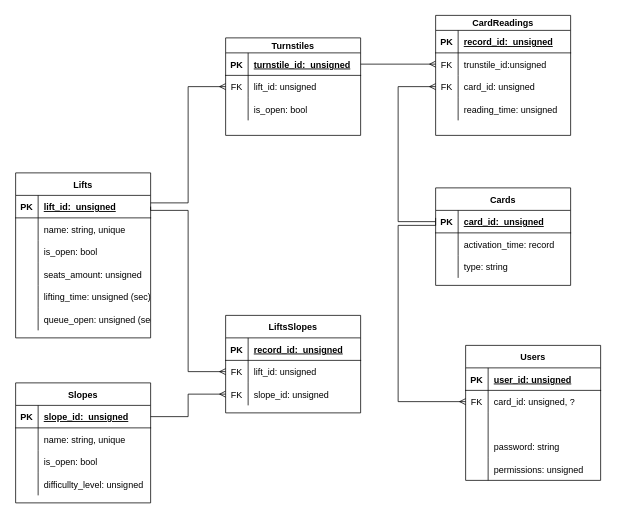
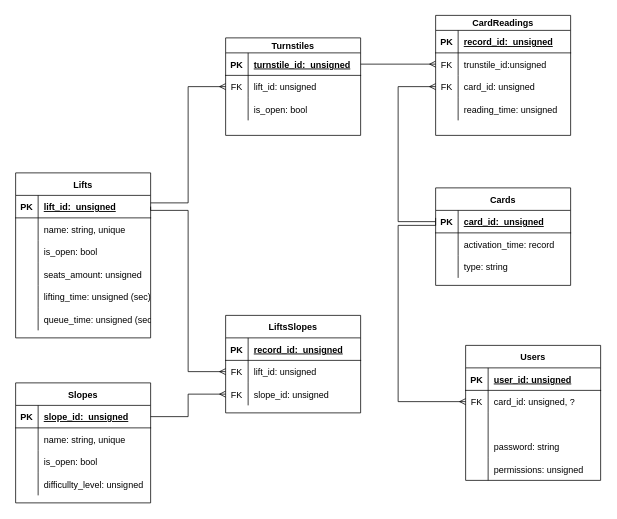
node "queue_open: unsigned (sec)": label "queue_open: unsigned (sec)" -> "queue_time: unsigned (sec)"
